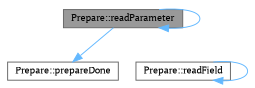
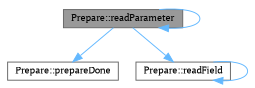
edge "Prepare::readParameter" -> "Prepare::readField": added
